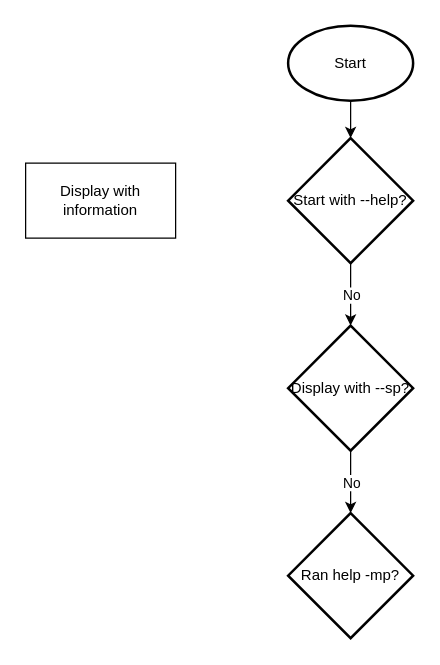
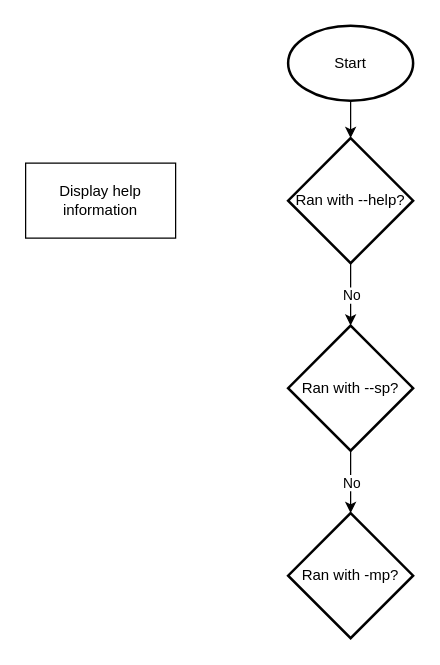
node "Display with information": label "Display with information" -> "Display help information"
node "Start with --help?": label "Start with --help?" -> "Ran with --help?"
node "Display with --sp?": label "Display with --sp?" -> "Ran with --sp?"
node "Ran help -mp?": label "Ran help -mp?" -> "Ran with -mp?"
